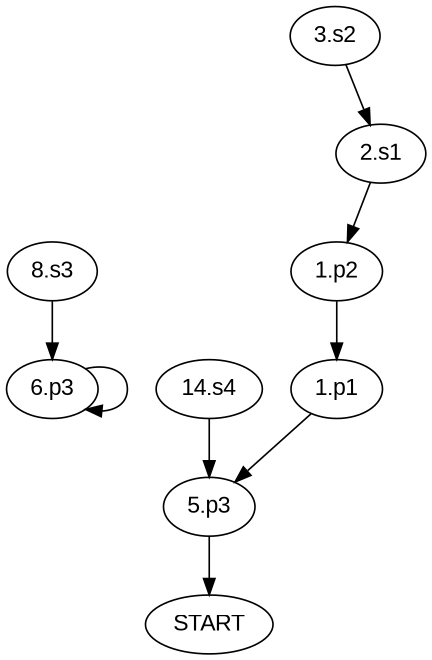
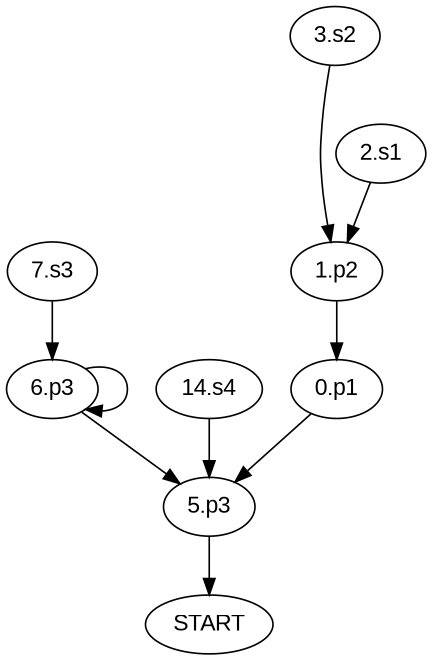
edge "3.s2" -> "2.s1": now "3.s2" -> "1.p2"
node "8.s3": label "8.s3" -> "7.s3"
node "1.p1": label "1.p1" -> "0.p1"
edge "6.p3" -> "5.p3": added
